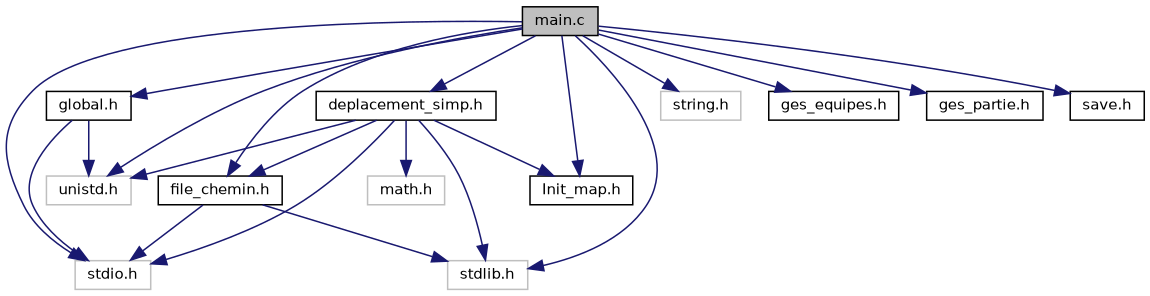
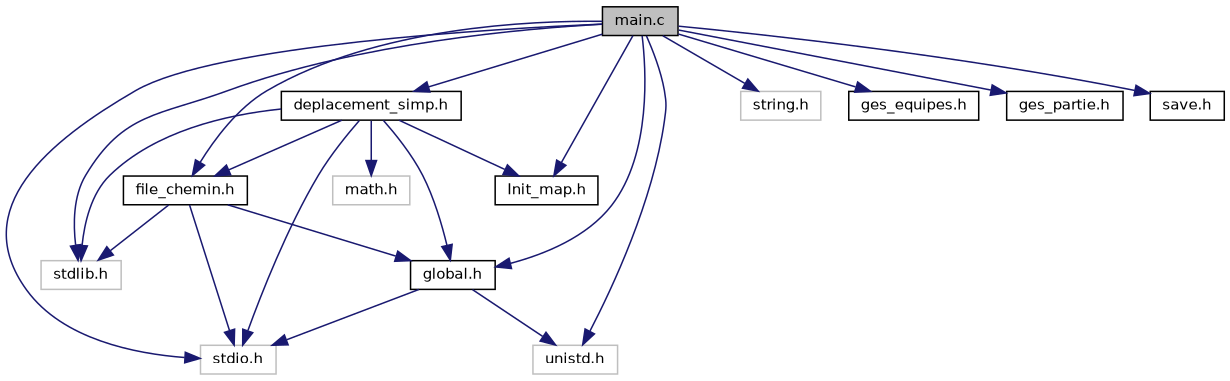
edge "deplacement_simp.h" -> "unistd.h": now "deplacement_simp.h" -> "global.h"
edge "file_chemin.h" -> "global.h": added
